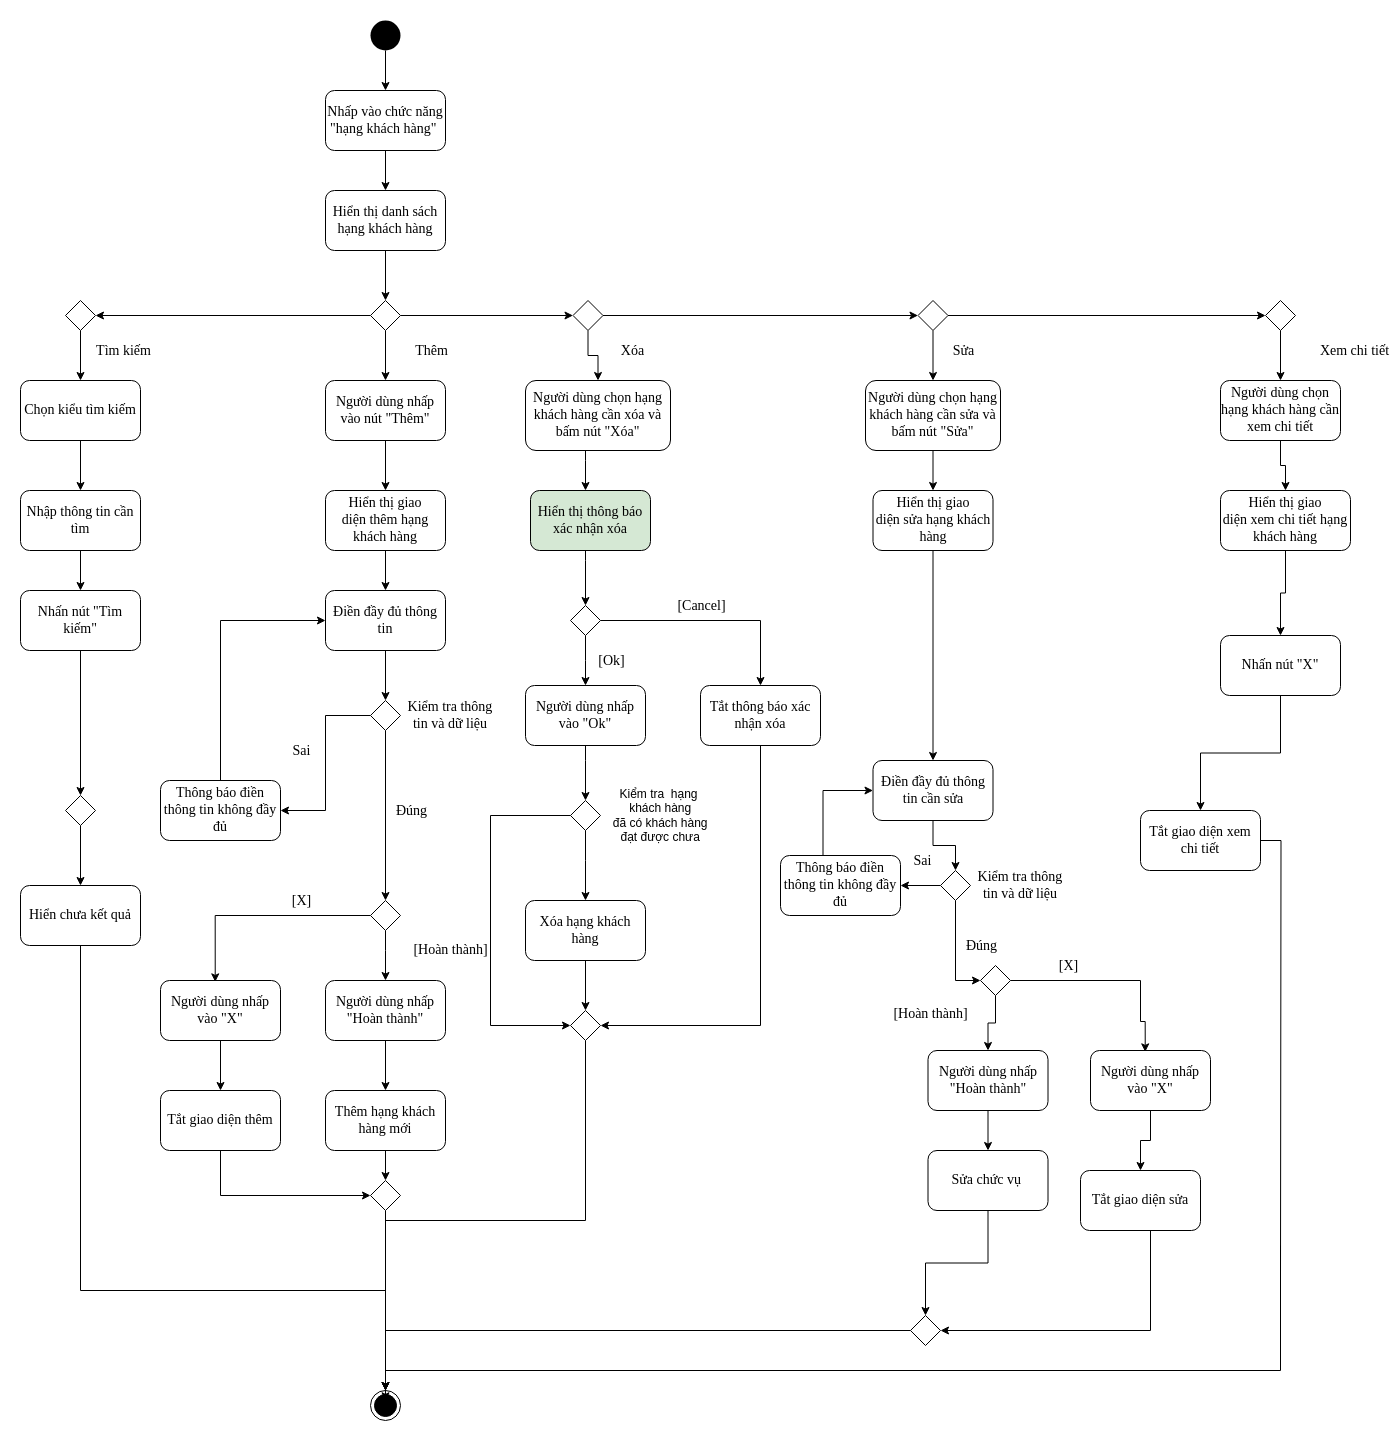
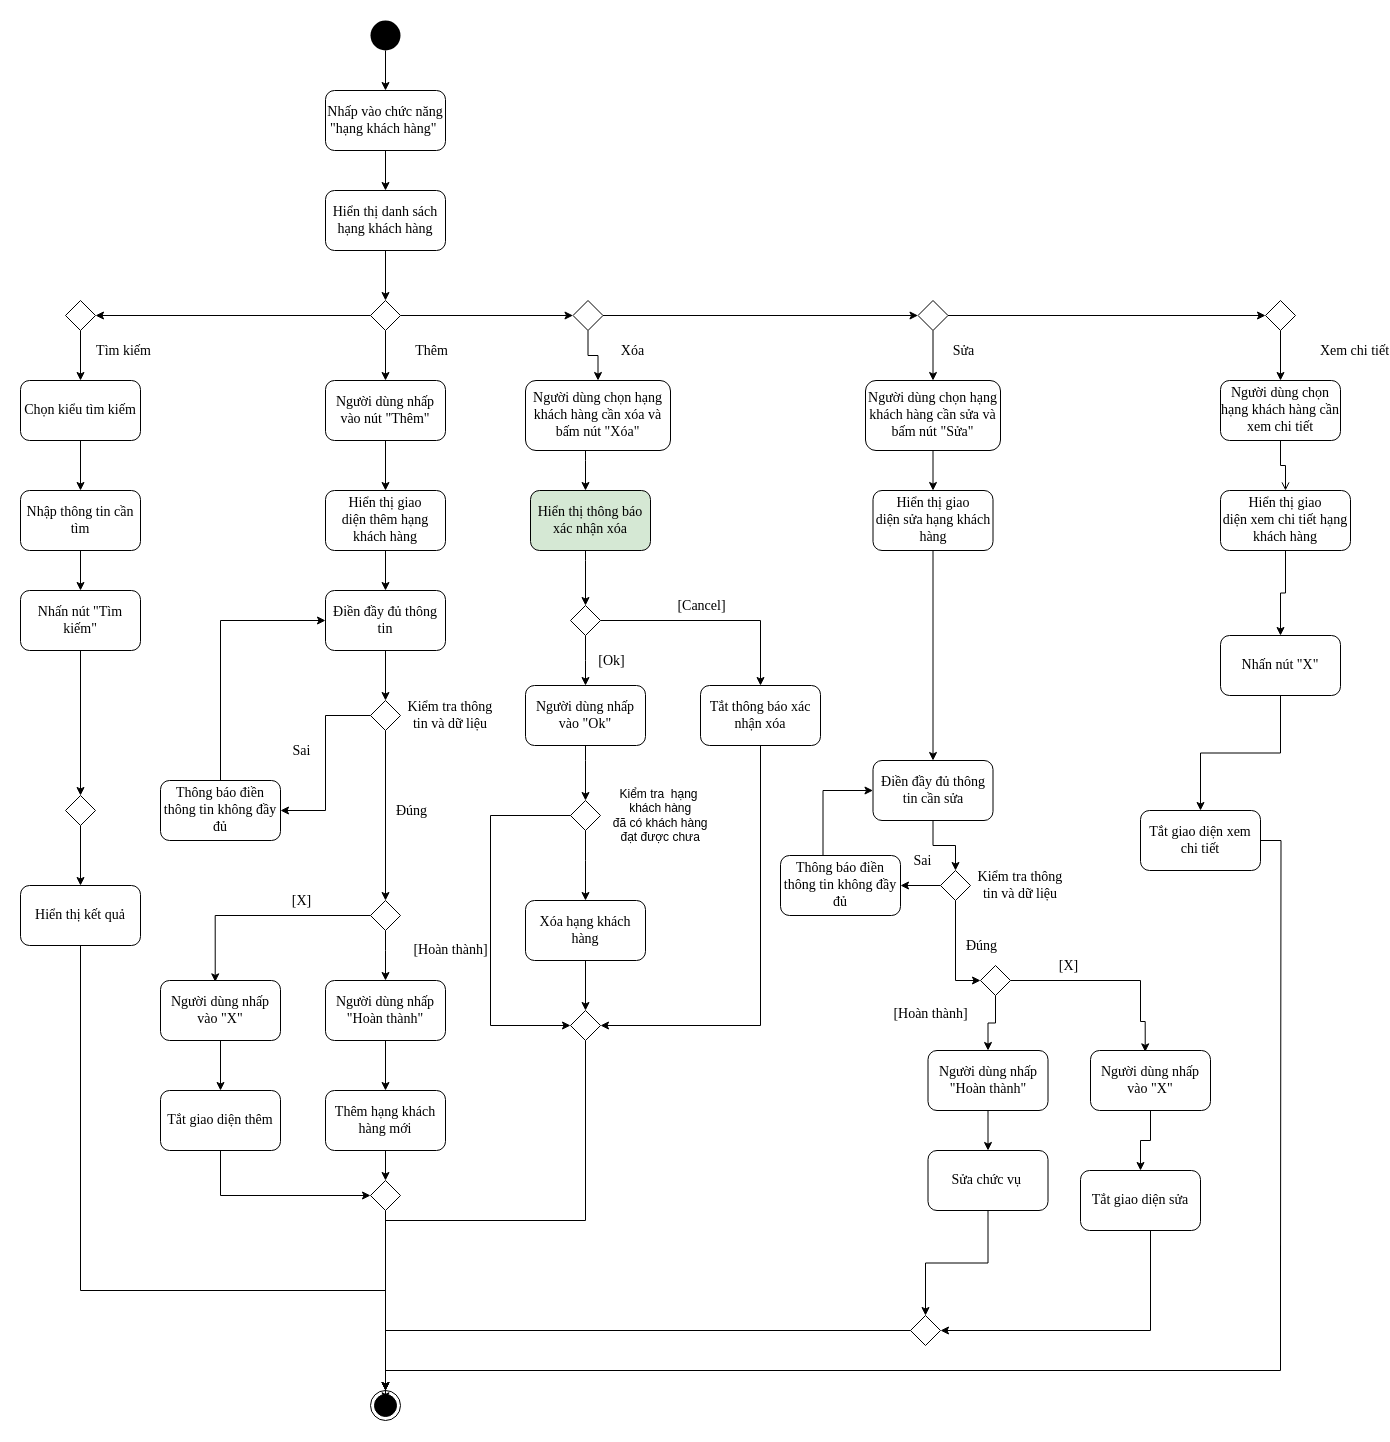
edge "Người dùng chọn hạng khách hàng cần xem chi tiết" -> "Hiển thị giao diện xem chi tiết hạng khách hàng": arrowhead classic -> open
node "Hiển chưa kết quả": label "Hiển chưa kết quả" -> "Hiển thị kết quả"
